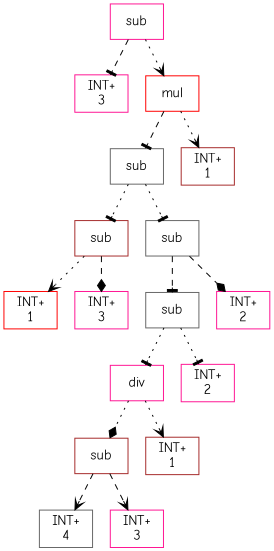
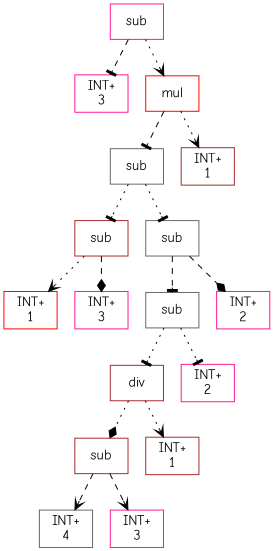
node "div": color deeppink -> brown
